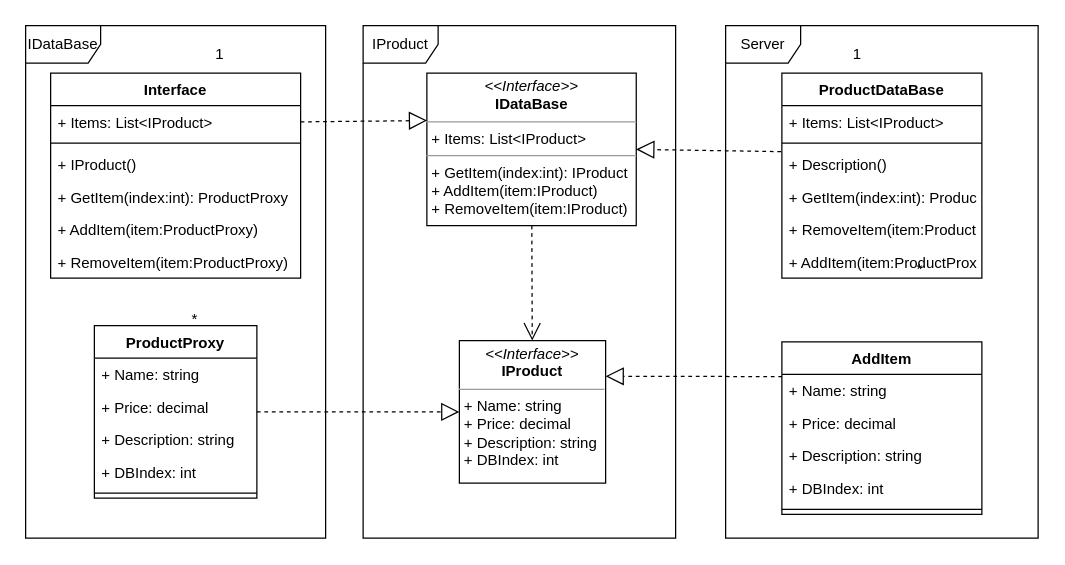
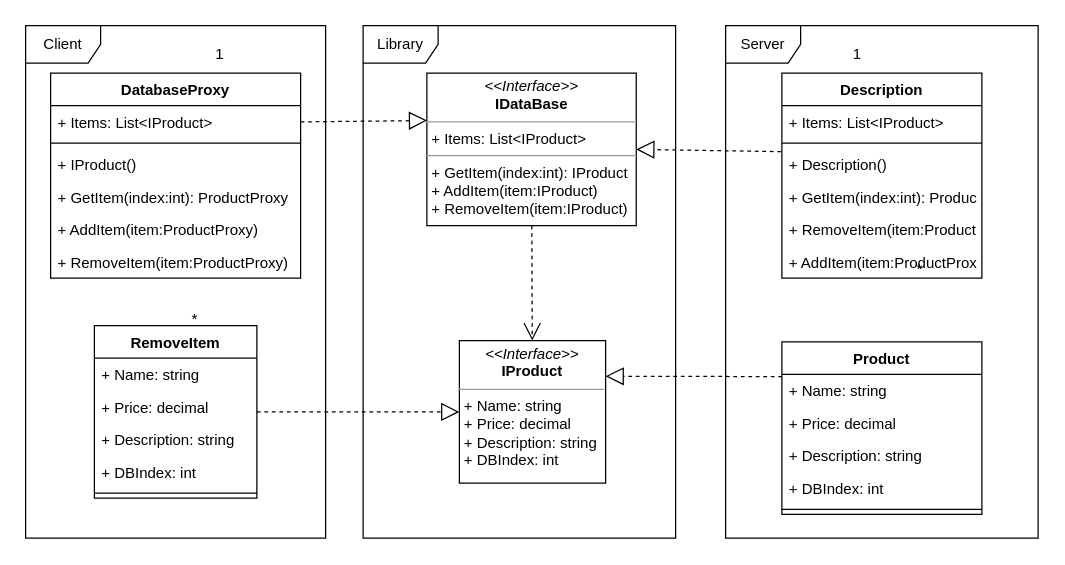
node "IDataBase": label "IDataBase" -> "Client"
node "IProduct": label "IProduct" -> "Library"
node "Interface": label "Interface" -> "DatabaseProxy"
node "ProductDataBase": label "ProductDataBase" -> "Description"
node "ProductProxy": label "ProductProxy" -> "RemoveItem"
node "AddItem": label "AddItem" -> "Product"
